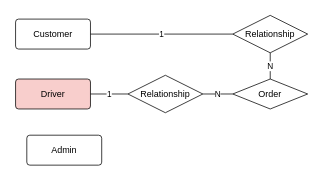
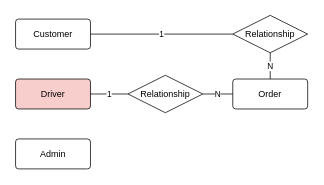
node "Order": shape diamond -> rounded rectangle
node "Admin": moved (64, 150) -> (53, 154)
